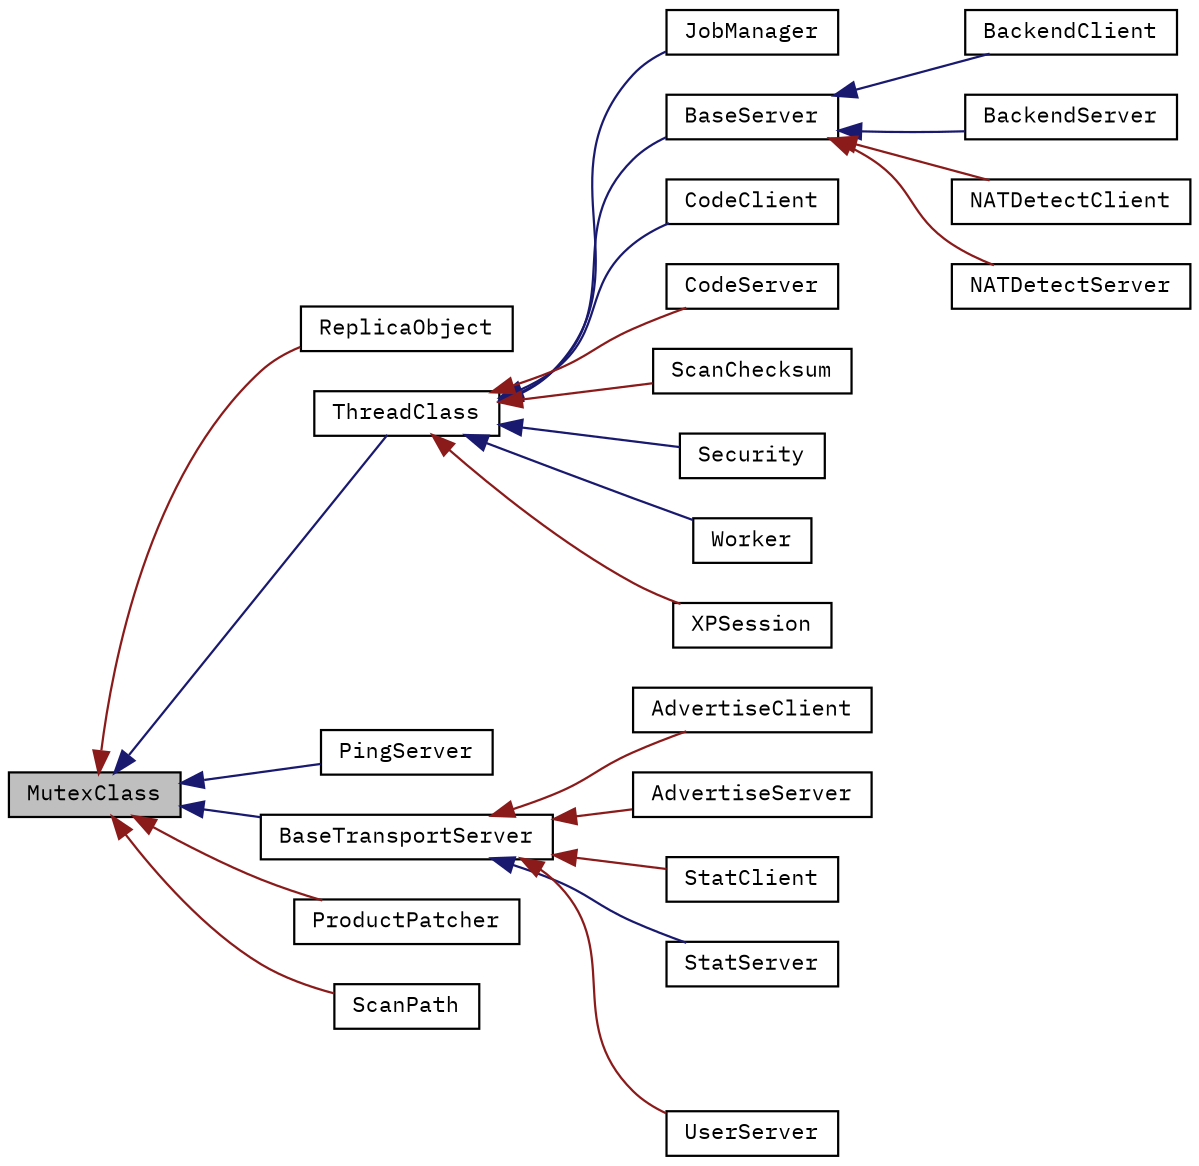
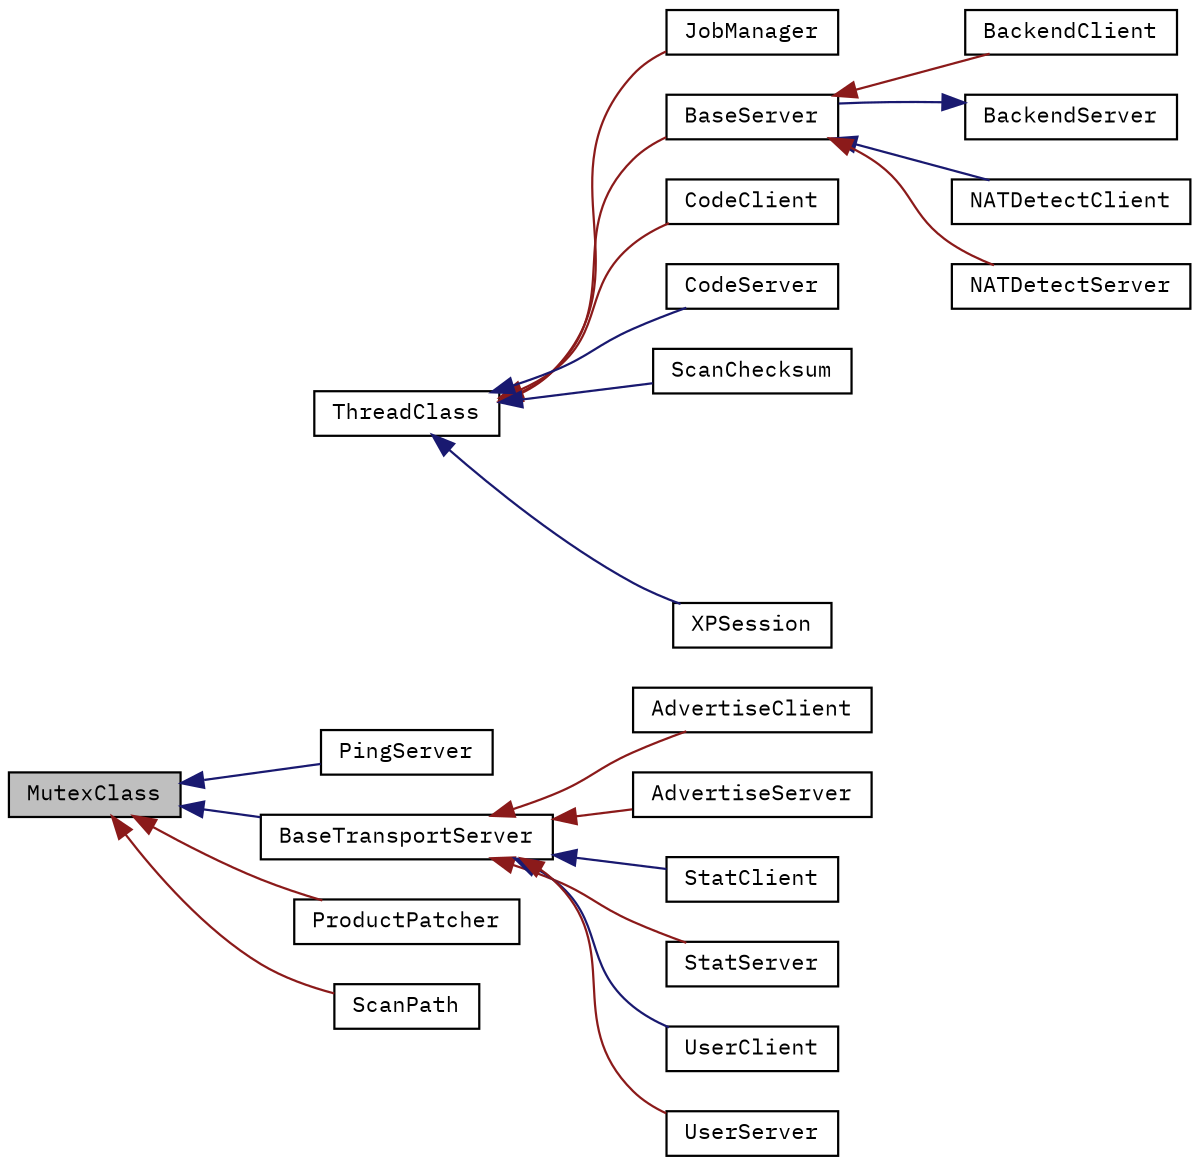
edge "BackendClient" -> "BaseServer": color midnightblue -> firebrick4
edge "BackendServer" -> "BaseServer": reversed
edge "NATDetectClient" -> "BaseServer": color firebrick4 -> midnightblue
edge "JobManager" -> "ThreadClass": color midnightblue -> firebrick4
edge "BaseServer" -> "ThreadClass": color midnightblue -> firebrick4
edge "CodeClient" -> "ThreadClass": color midnightblue -> firebrick4
node "ReplicaObject": removed
edge "CodeServer" -> "ThreadClass": color firebrick4 -> midnightblue
edge "ScanChecksum" -> "ThreadClass": color firebrick4 -> midnightblue
node "Security": removed
edge "XPSession" -> "ThreadClass": color firebrick4 -> midnightblue
node "Worker": removed
edge "ThreadClass" -> "MutexClass": removed
edge "StatClient" -> "BaseTransportServer": color firebrick4 -> midnightblue
edge "StatServer" -> "BaseTransportServer": color midnightblue -> firebrick4
node "UserClient": added
